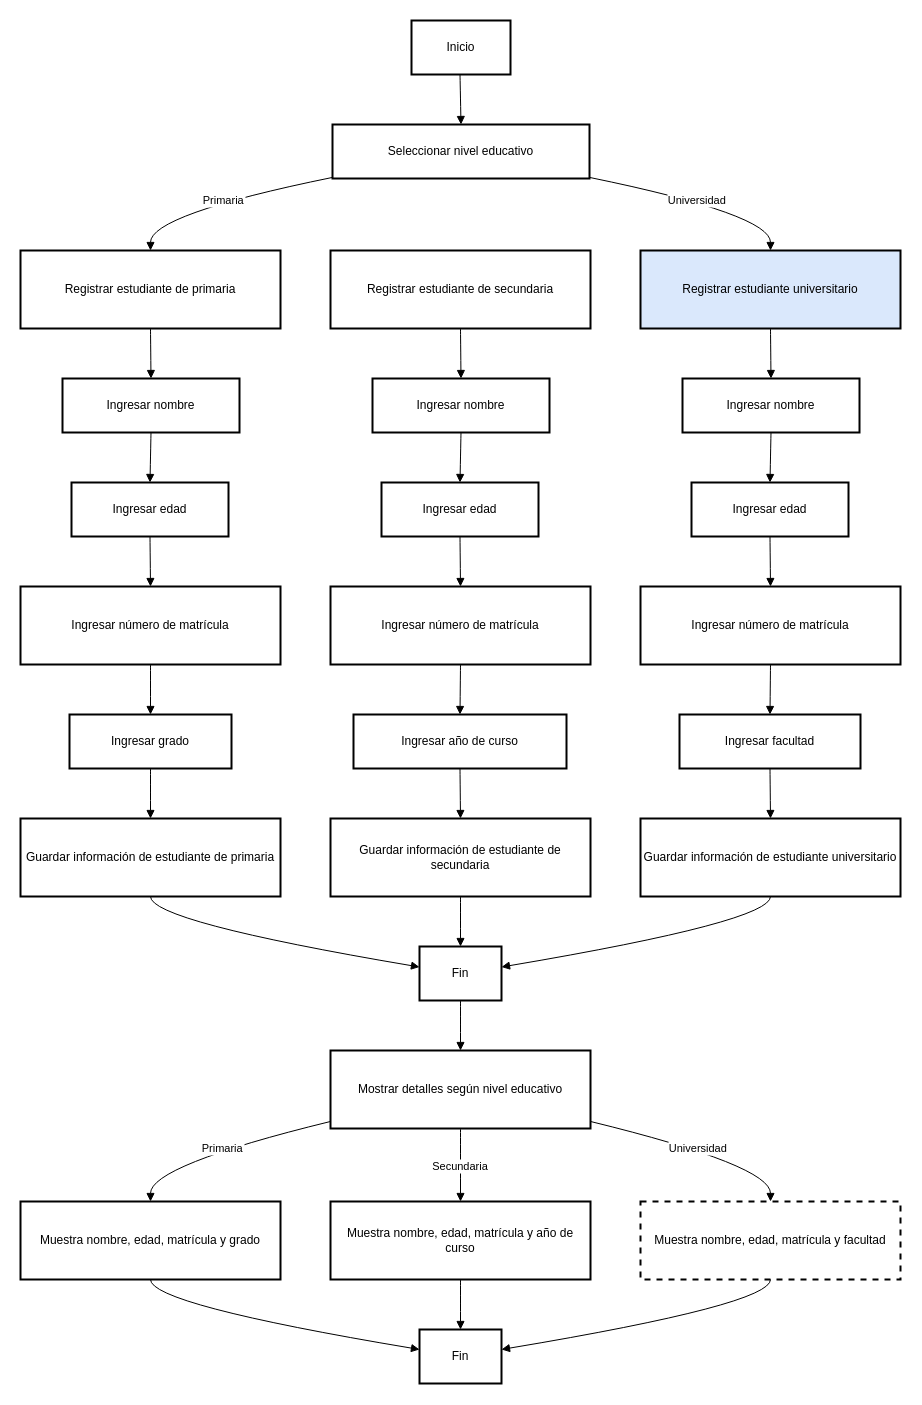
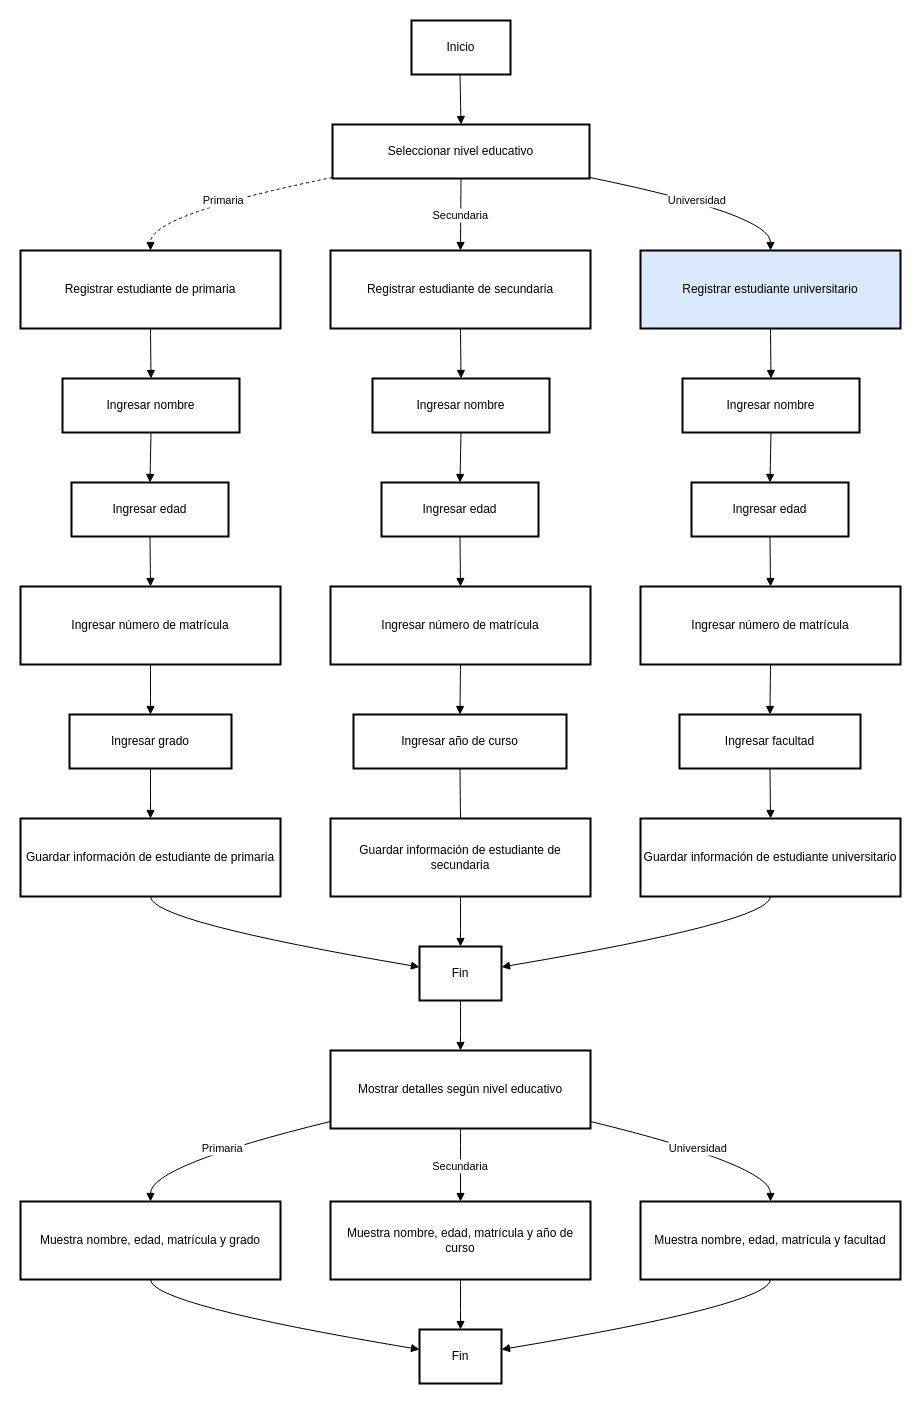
edge "Seleccionar nivel educativo" -> "Registrar estudiante de primaria": style solid -> dashed
edge "Seleccionar nivel educativo" -> "Registrar estudiante de secundaria": added, label "Secundaria"
edge "Ingresar año de curso" -> "Guardar información de estudiante de secundaria": arrowhead block -> none
node "Muestra nombre, edad, matrícula y facultad": style dashed -> solid
